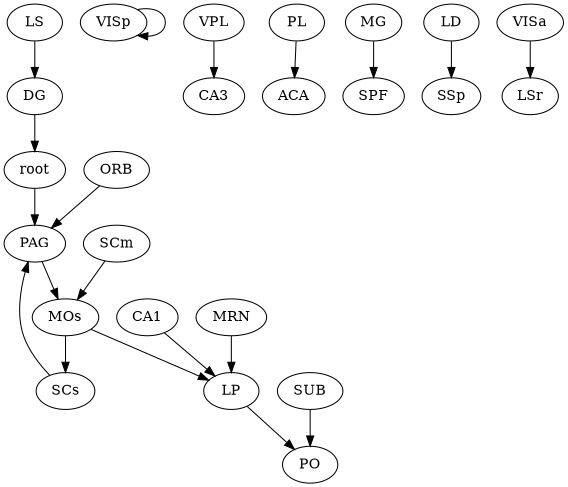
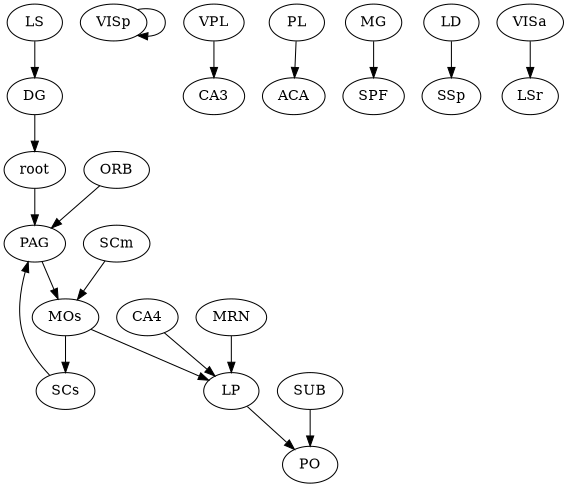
node "CA1": label "CA1" -> "CA4"
